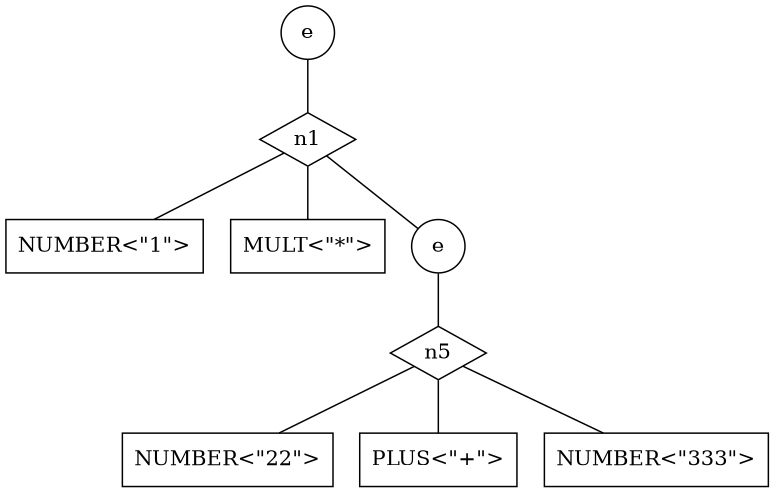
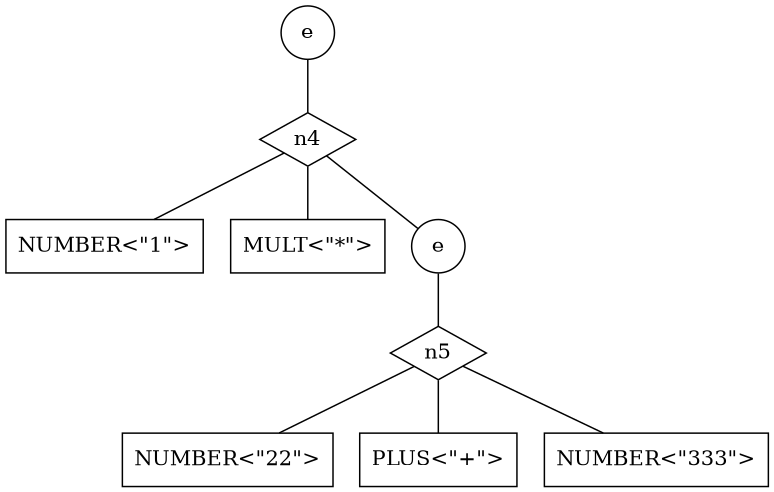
node "n1": label "n1" -> "n4"
